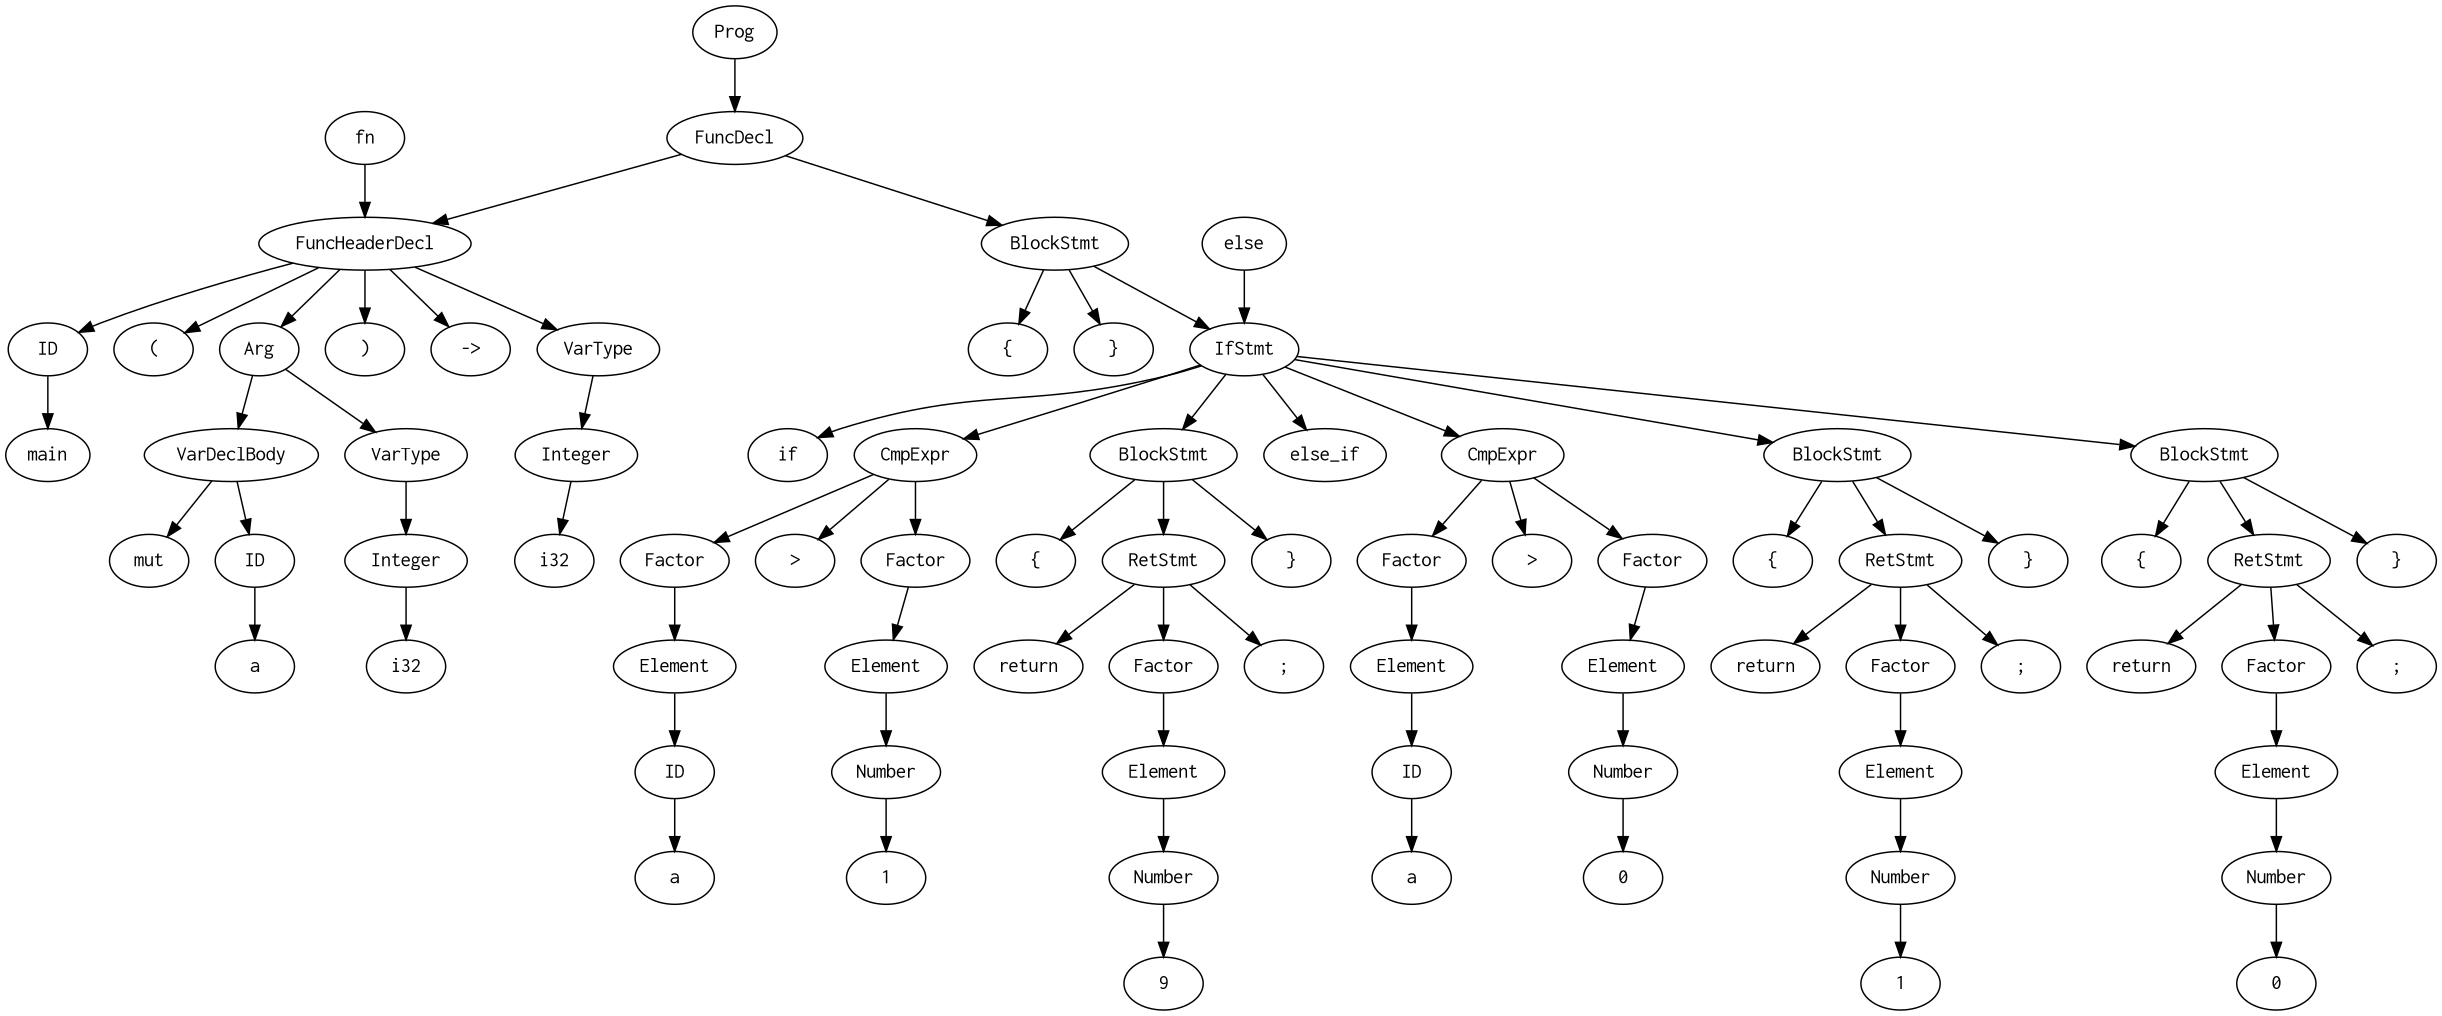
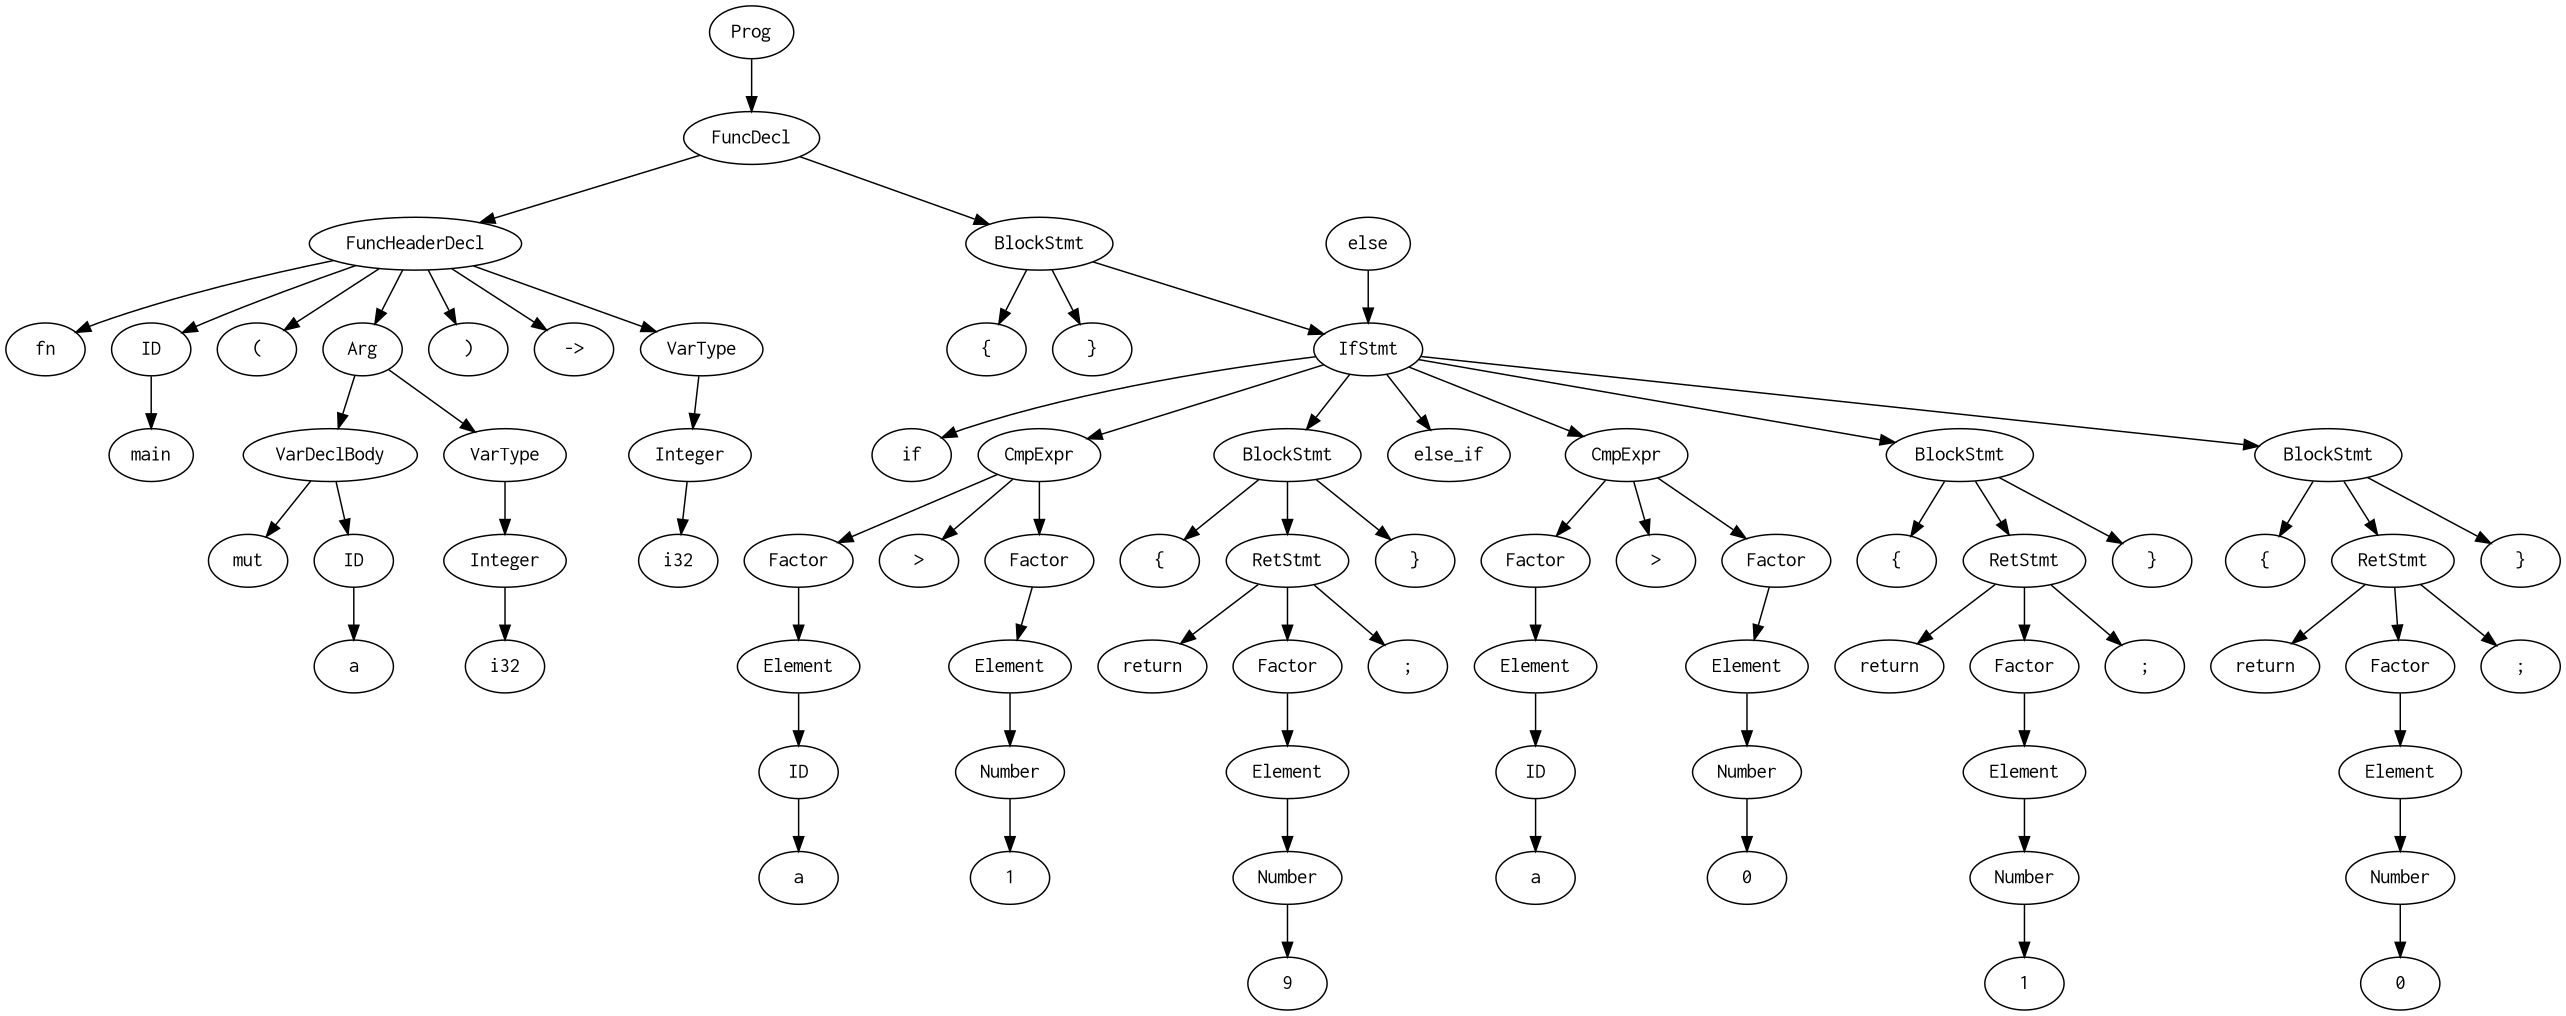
edge "fn" -> "FuncHeaderDecl": reversed
